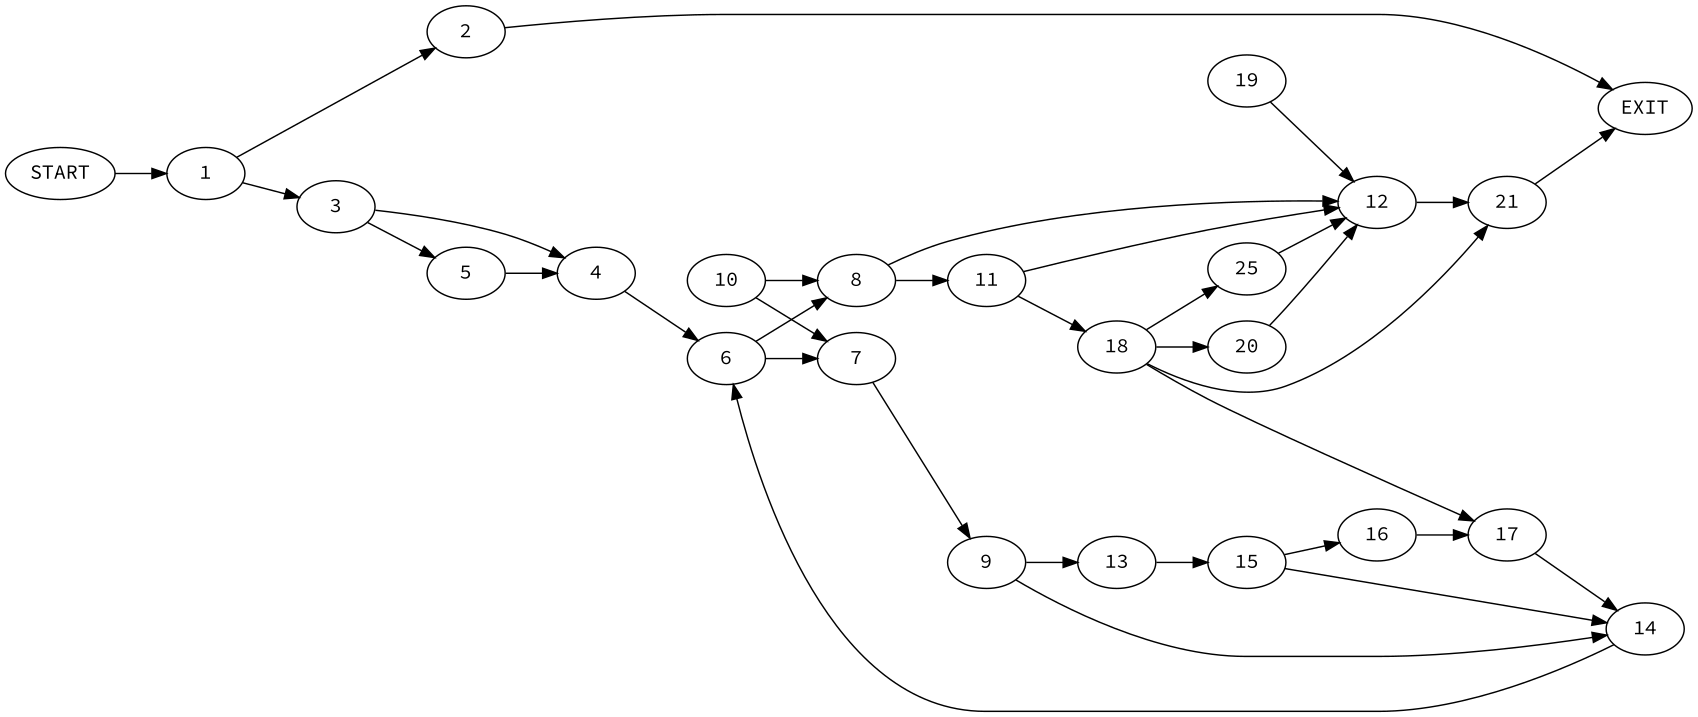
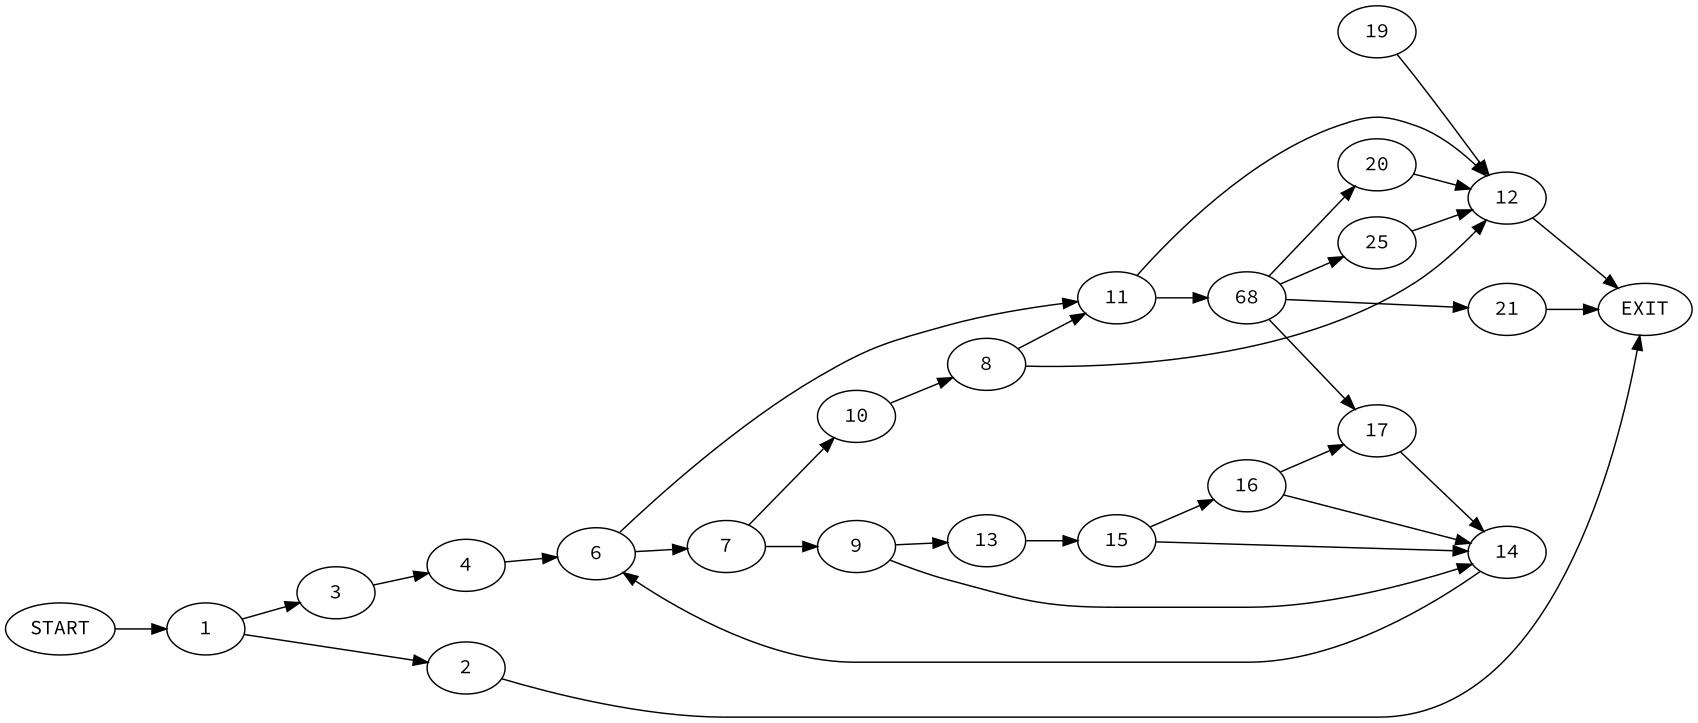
edge "12" -> "21": now "12" -> "EXIT"
node "5": removed
edge "10" -> "7": reversed
edge "6" -> "8": now "6" -> "11"
node "18": label "18" -> "68"
edge "16" -> "14": added
